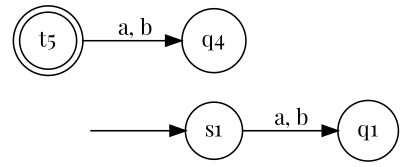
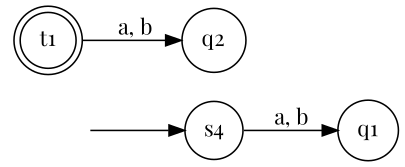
node "t5": label "t5" -> "t1"
node "q4": label "q4" -> "q2"
node "s1": label "s1" -> "s4"
